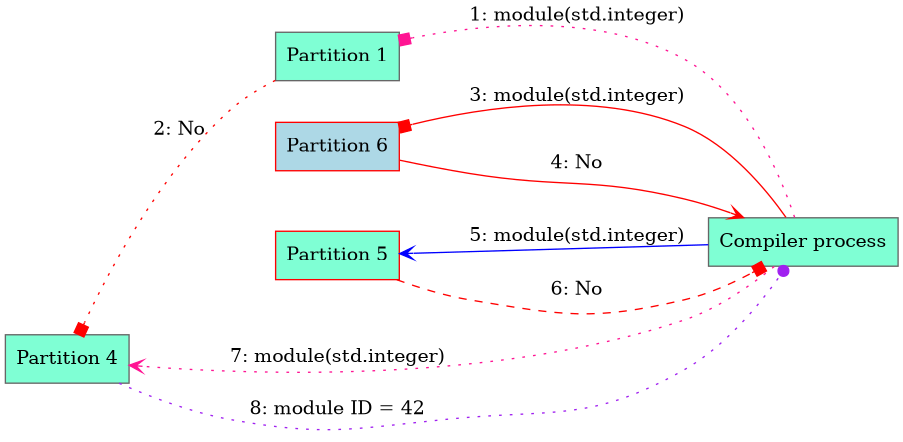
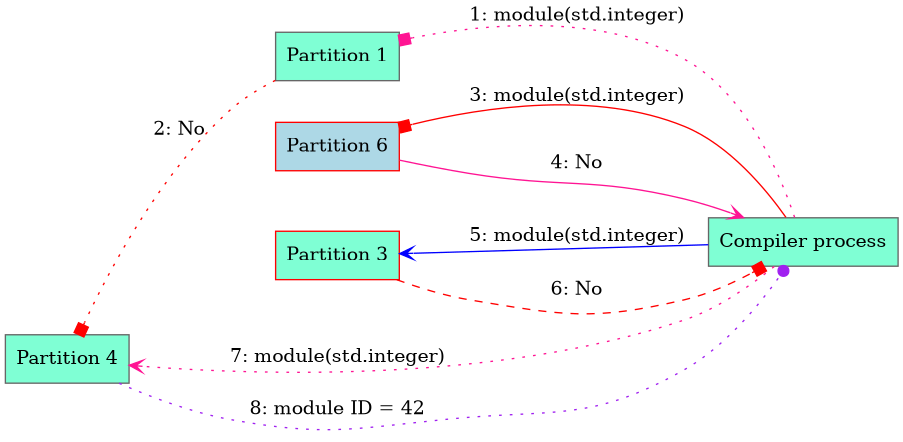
edge "Partition 6" -> "Compiler process": color red -> deeppink
node "Partition 5": label "Partition 5" -> "Partition 3"
